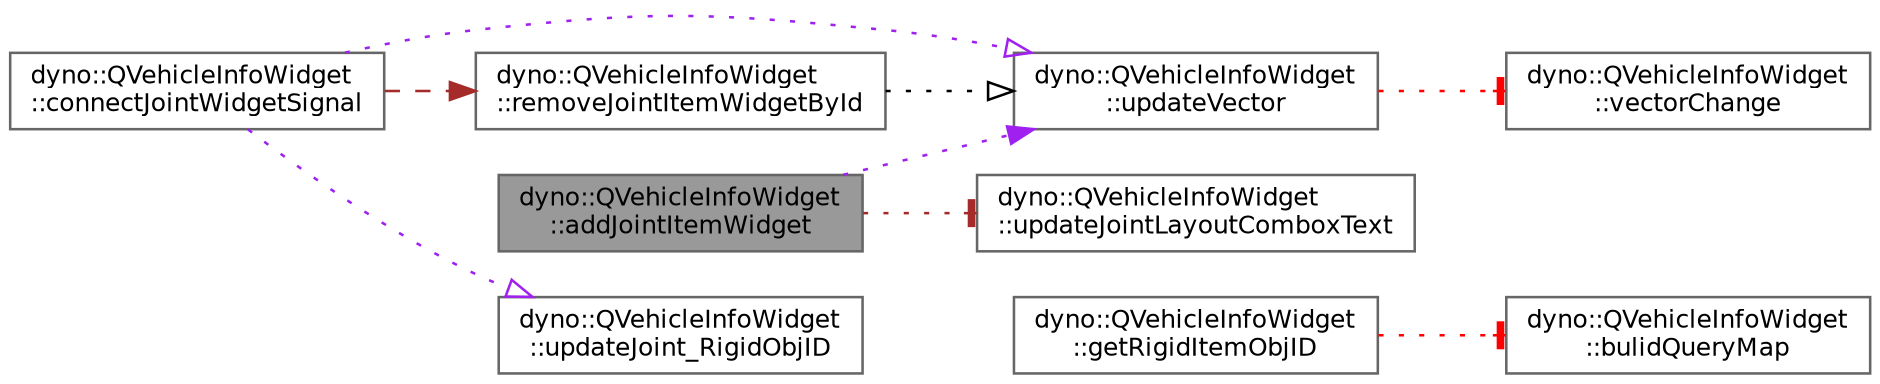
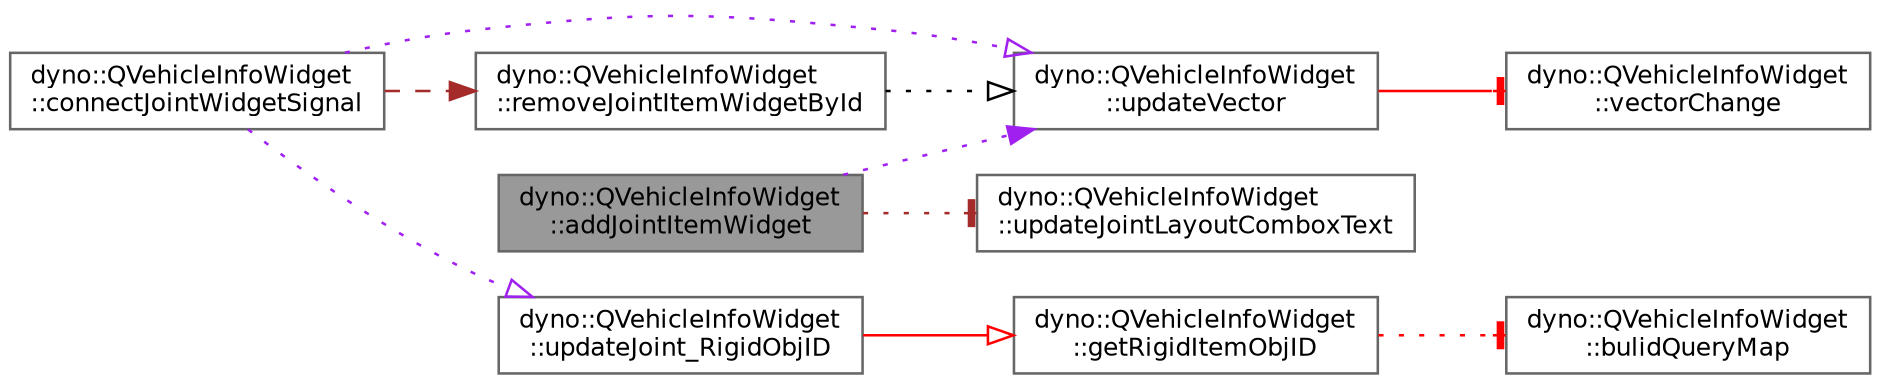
edge "dyno::QVehicleInfoWidget ::updateVector" -> "dyno::QVehicleInfoWidget ::vectorChange": style dotted -> solid
edge "dyno::QVehicleInfoWidget ::updateJoint_RigidObjID" -> "dyno::QVehicleInfoWidget ::getRigidItemObjID": added
